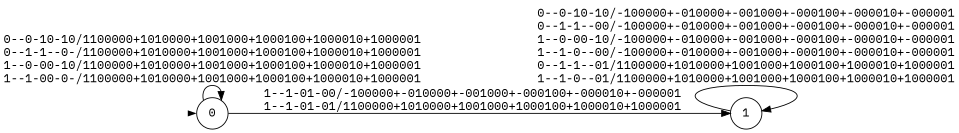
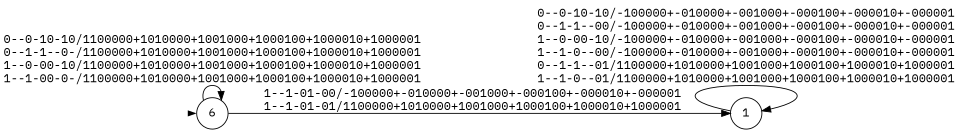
node "0": label "0" -> "6"
